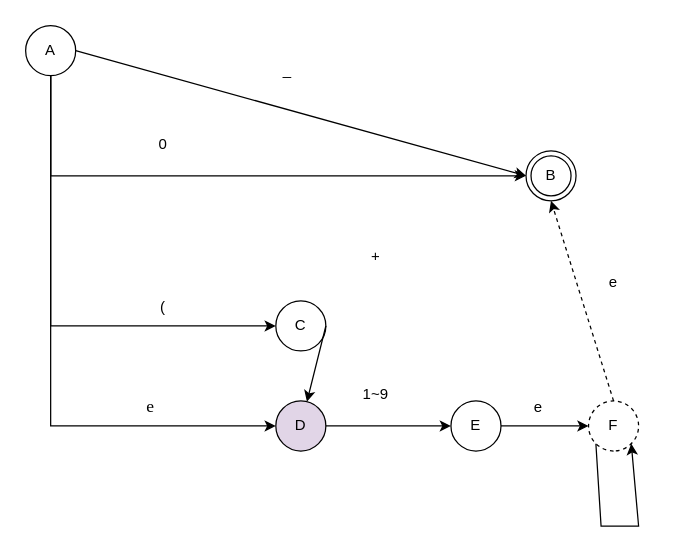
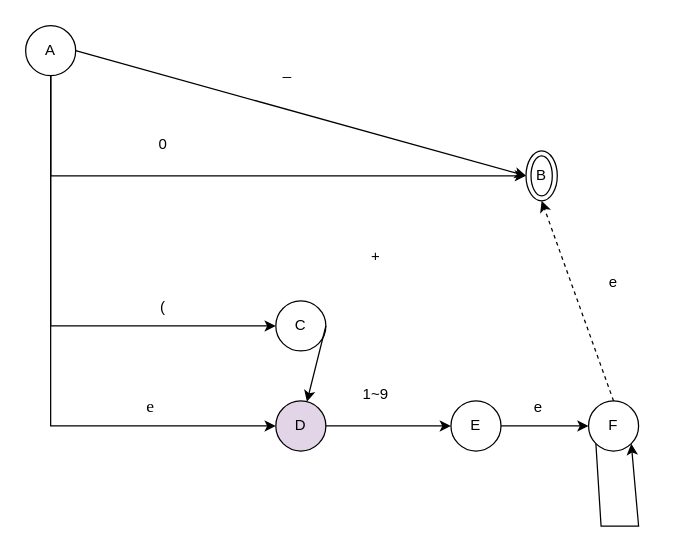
node "B": size 50x50 -> 31x50
node "F": style dashed -> solid
